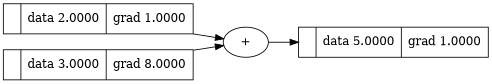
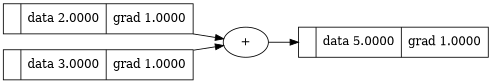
node "data 3.0000": text "grad 8.0000" -> "grad 1.0000"
